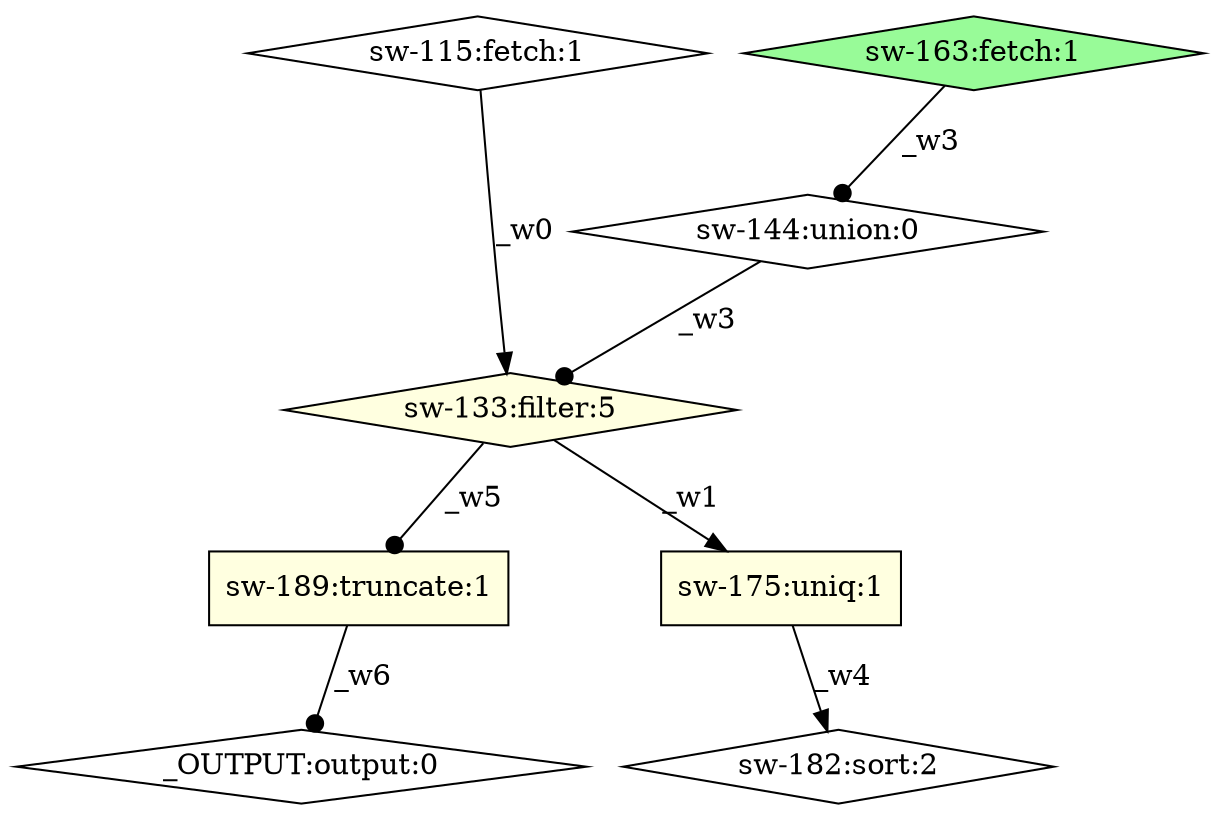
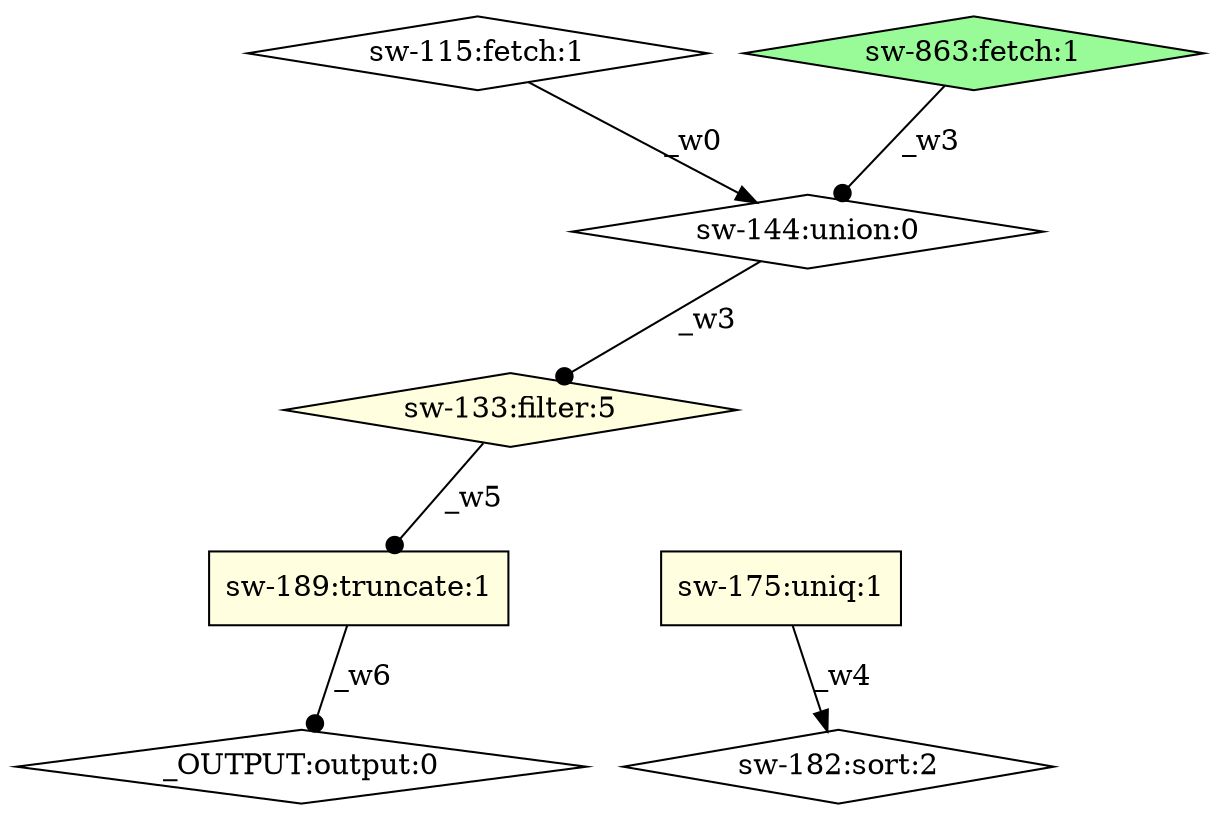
node "sw-163:fetch:1": label "sw-163:fetch:1" -> "sw-863:fetch:1"
edge "sw-115:fetch:1" -> "sw-133:filter:5": now "sw-115:fetch:1" -> "sw-144:union:0"
edge "sw-133:filter:5" -> "sw-175:uniq:1": removed, label "_w1"
